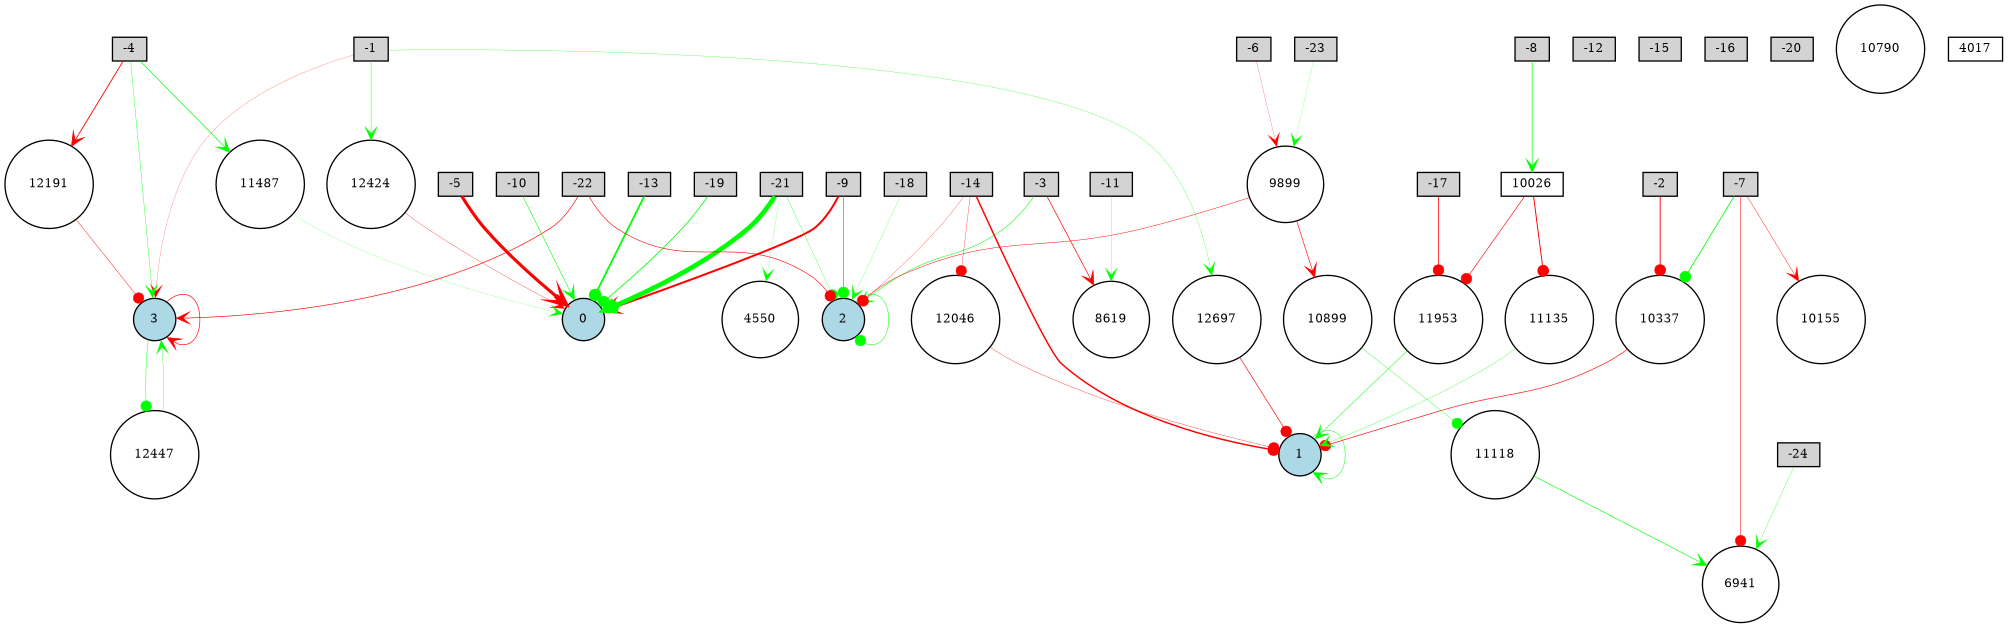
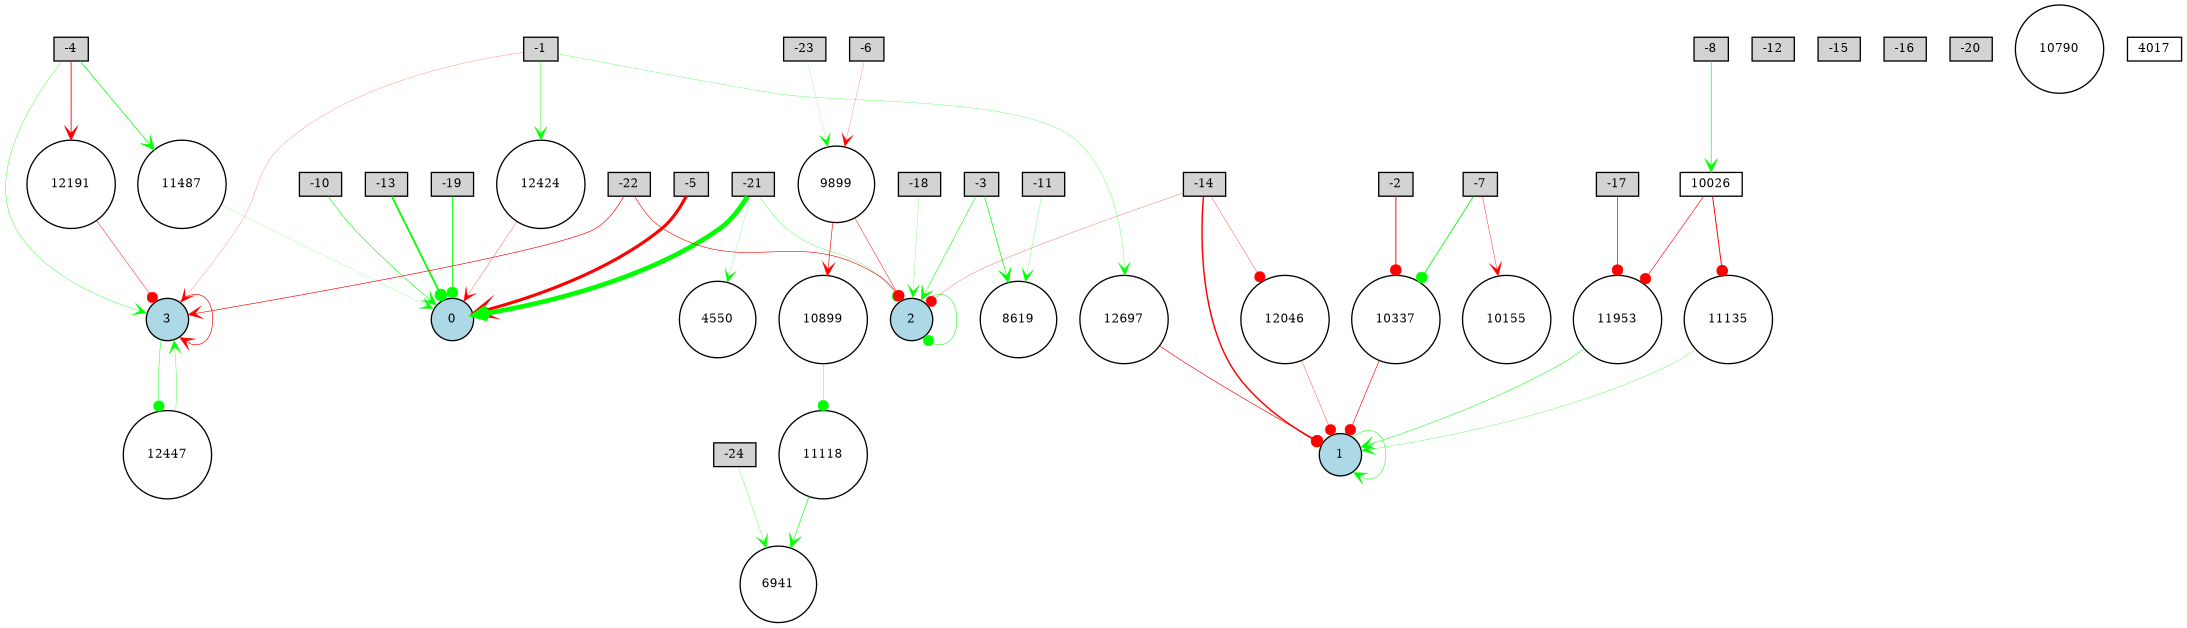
node "-9": removed
edge "-3" -> "8619": color red -> green
edge "-7" -> "6941": removed
